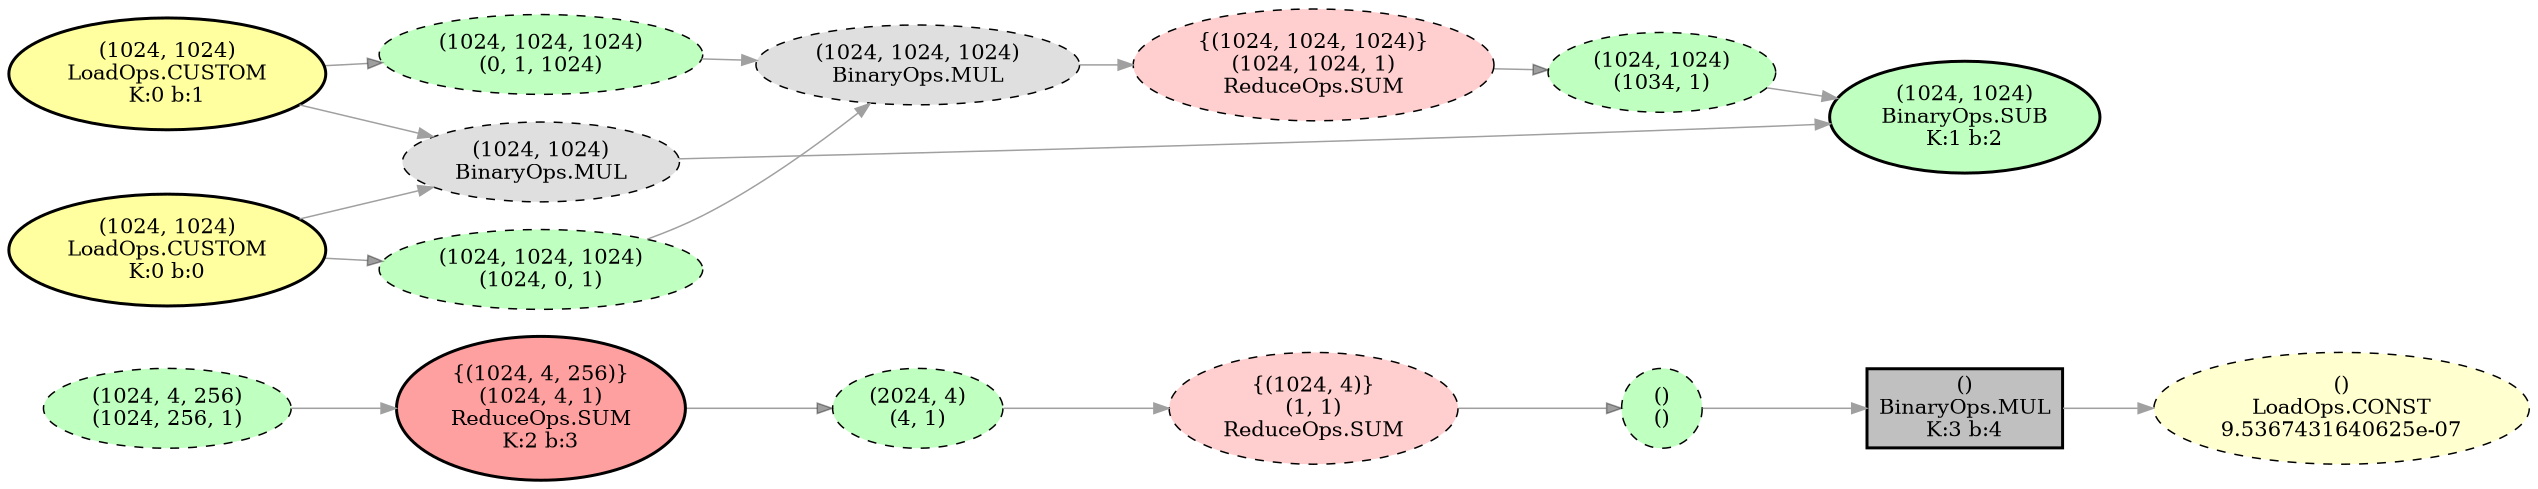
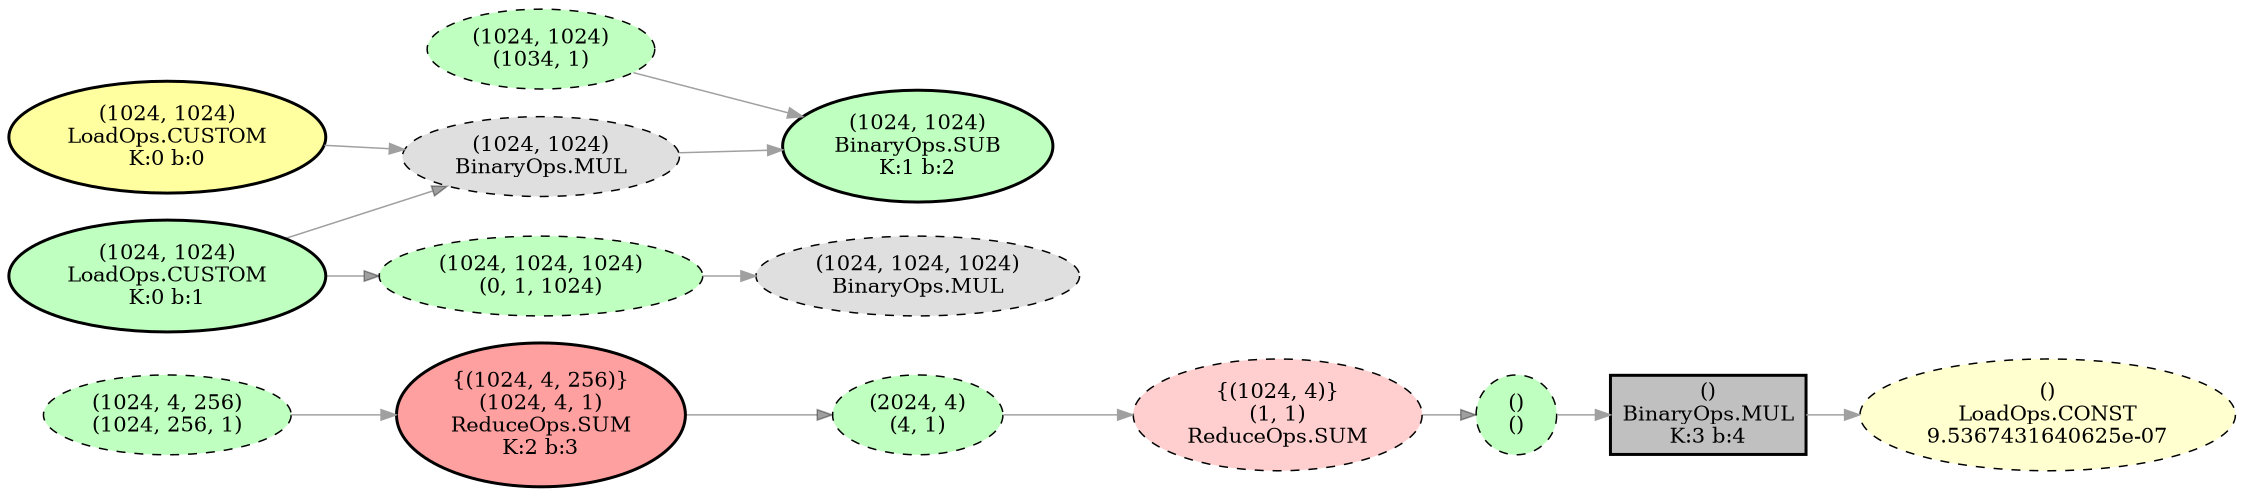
node "{(1024, 1024, 1024)} (1024, 1024, 1) ReduceOps.SUM": removed
node "(1024, 1024) LoadOps.CUSTOM K:0 b:1": fillcolor #ffffa0 -> #80ff8080
edge "(1024, 1024) LoadOps.CUSTOM K:0 b:1" -> "(1024, 1024) BinaryOps.MUL": color #a0a0a0 -> #00000060
node "(1024, 1024, 1024) (1024, 0, 1)": removed
